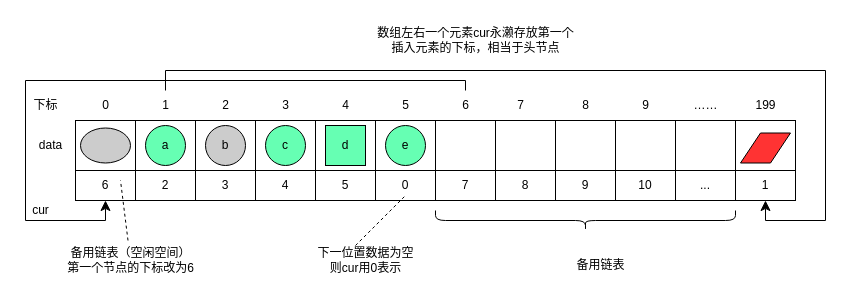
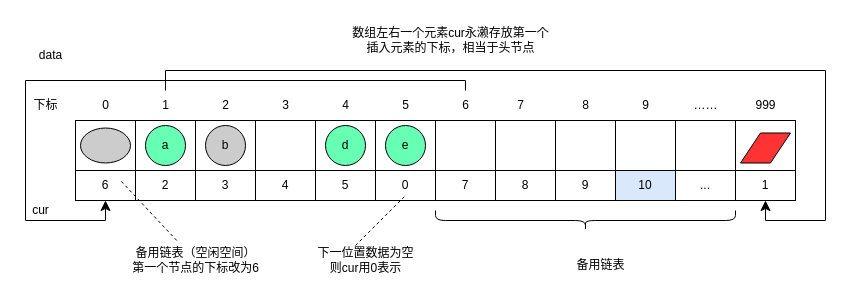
node "数组左右一个元素cur永濑存放第一个 插入元素的下标，相当于头节点": moved (476, 41) -> (451, 41)
node "199": label "199" -> "999"
node "data": moved (51, 146) -> (51, 56)
node "c": removed
node "d": shape rectangle -> ellipse
node "10": fillcolor #ffffff -> #dae8fc
node "备用链表（空闲空间） 第一个节点的下标改为6": moved (131, 261) -> (196, 261)
